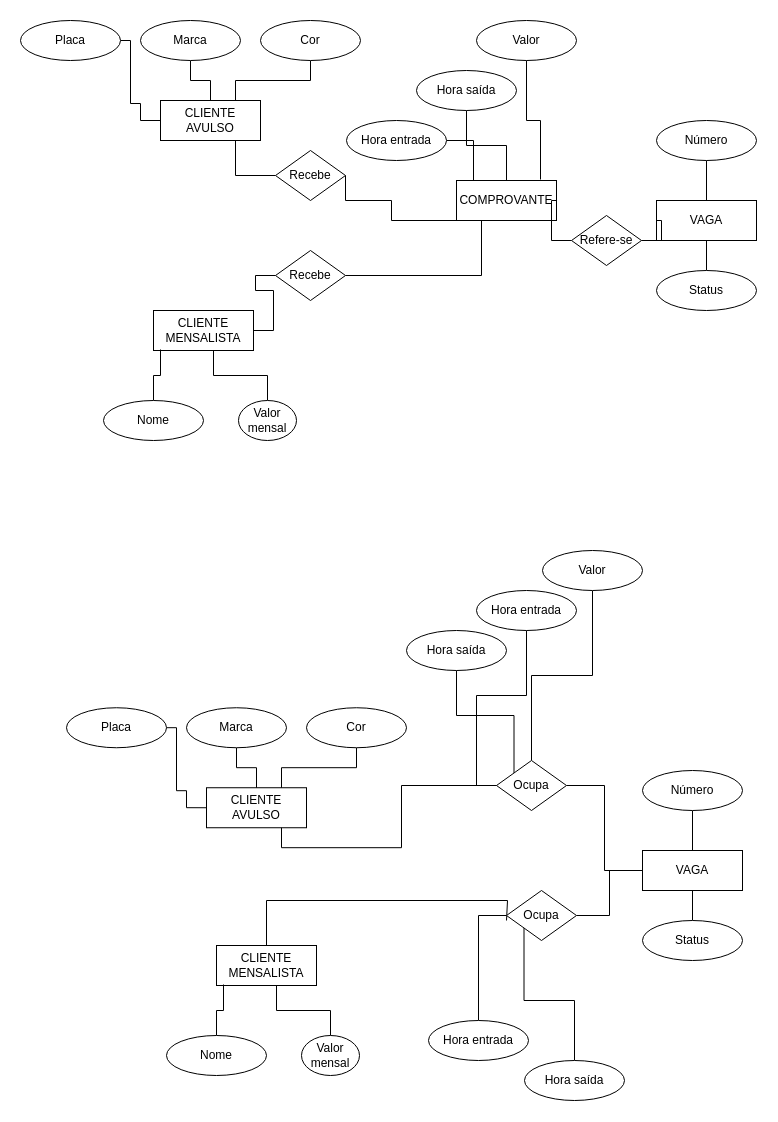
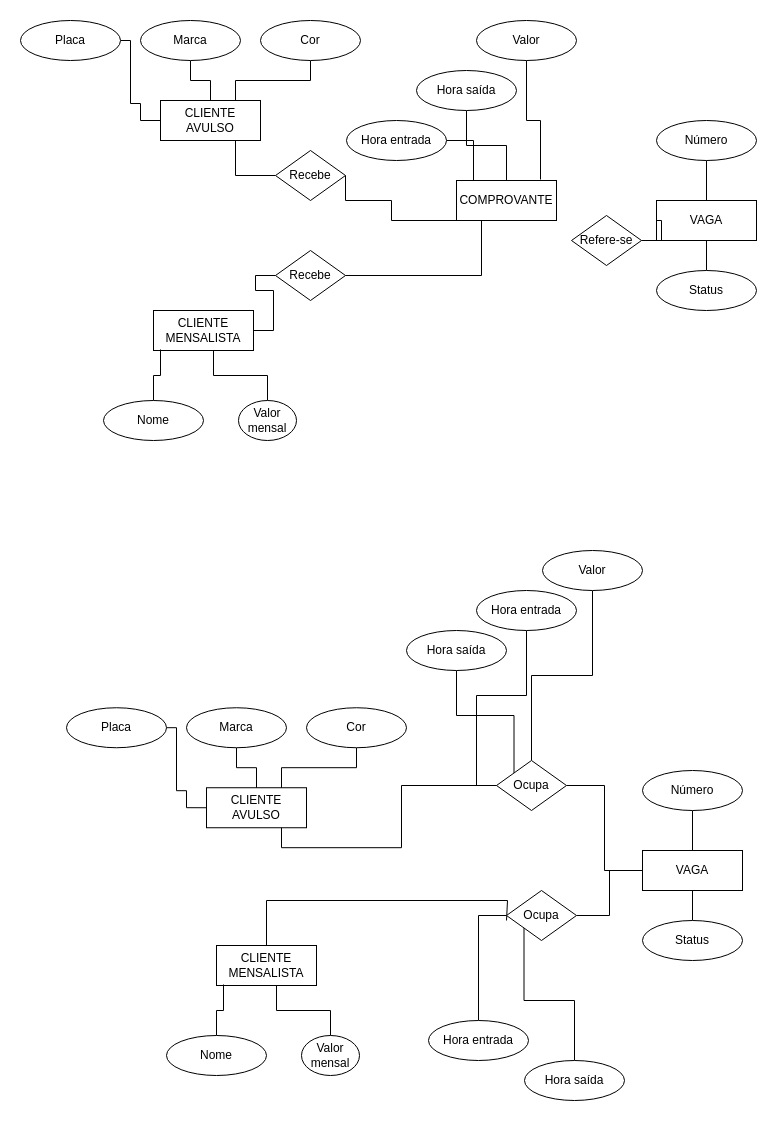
edge "COMPROVANTE" -- "Refere-se": removed
